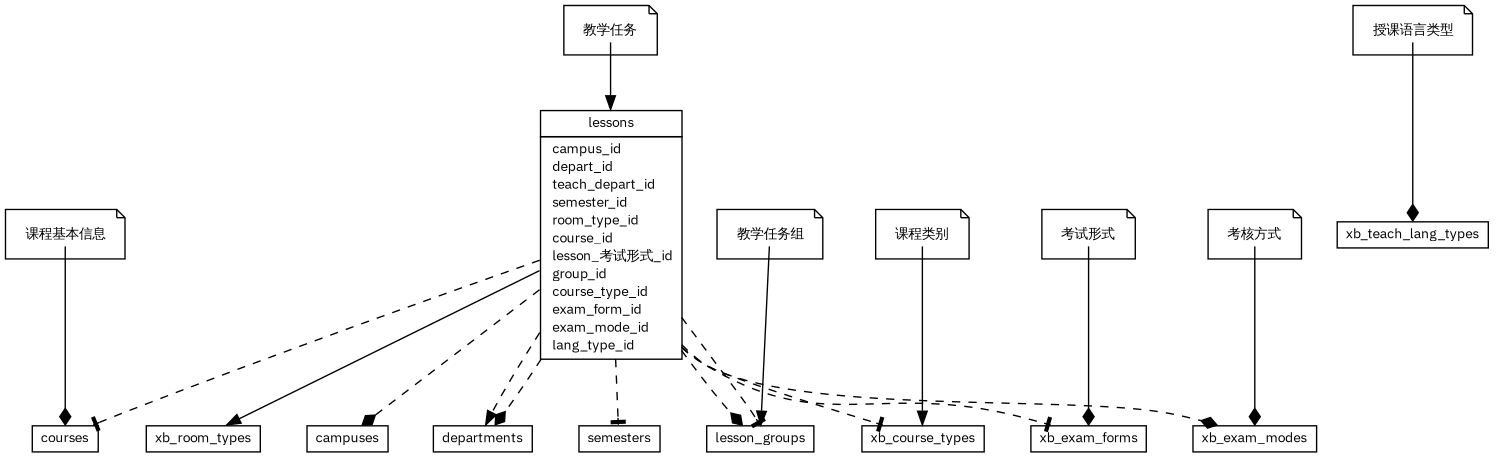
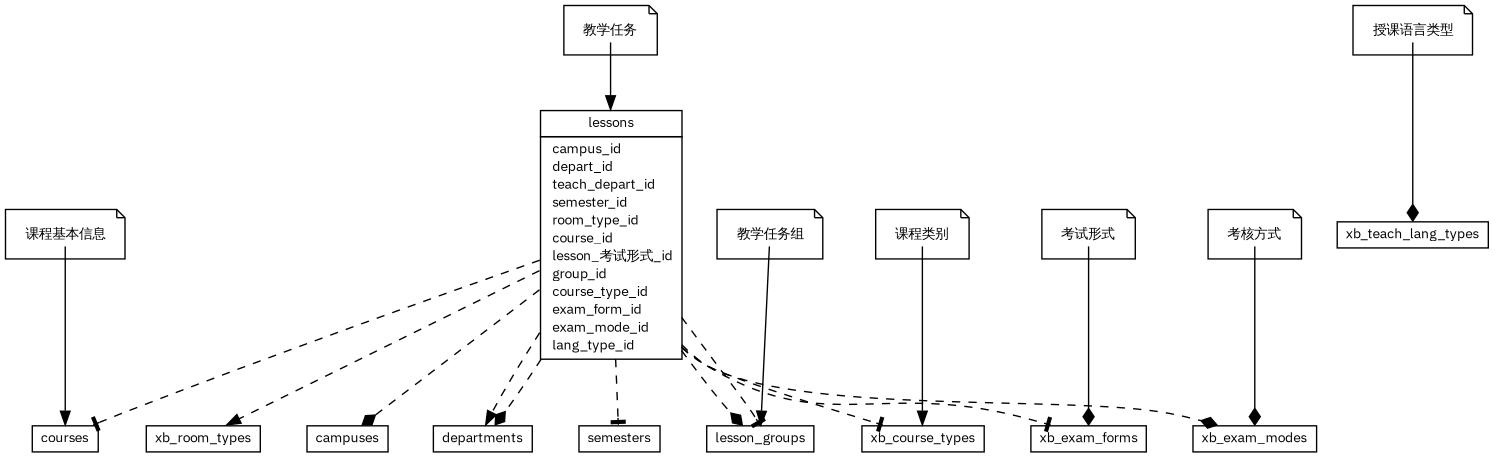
edge "课程基本信息" -> "courses": arrowhead diamond -> normal
edge "lessons" -> "xb_room_types": style solid -> dashed
